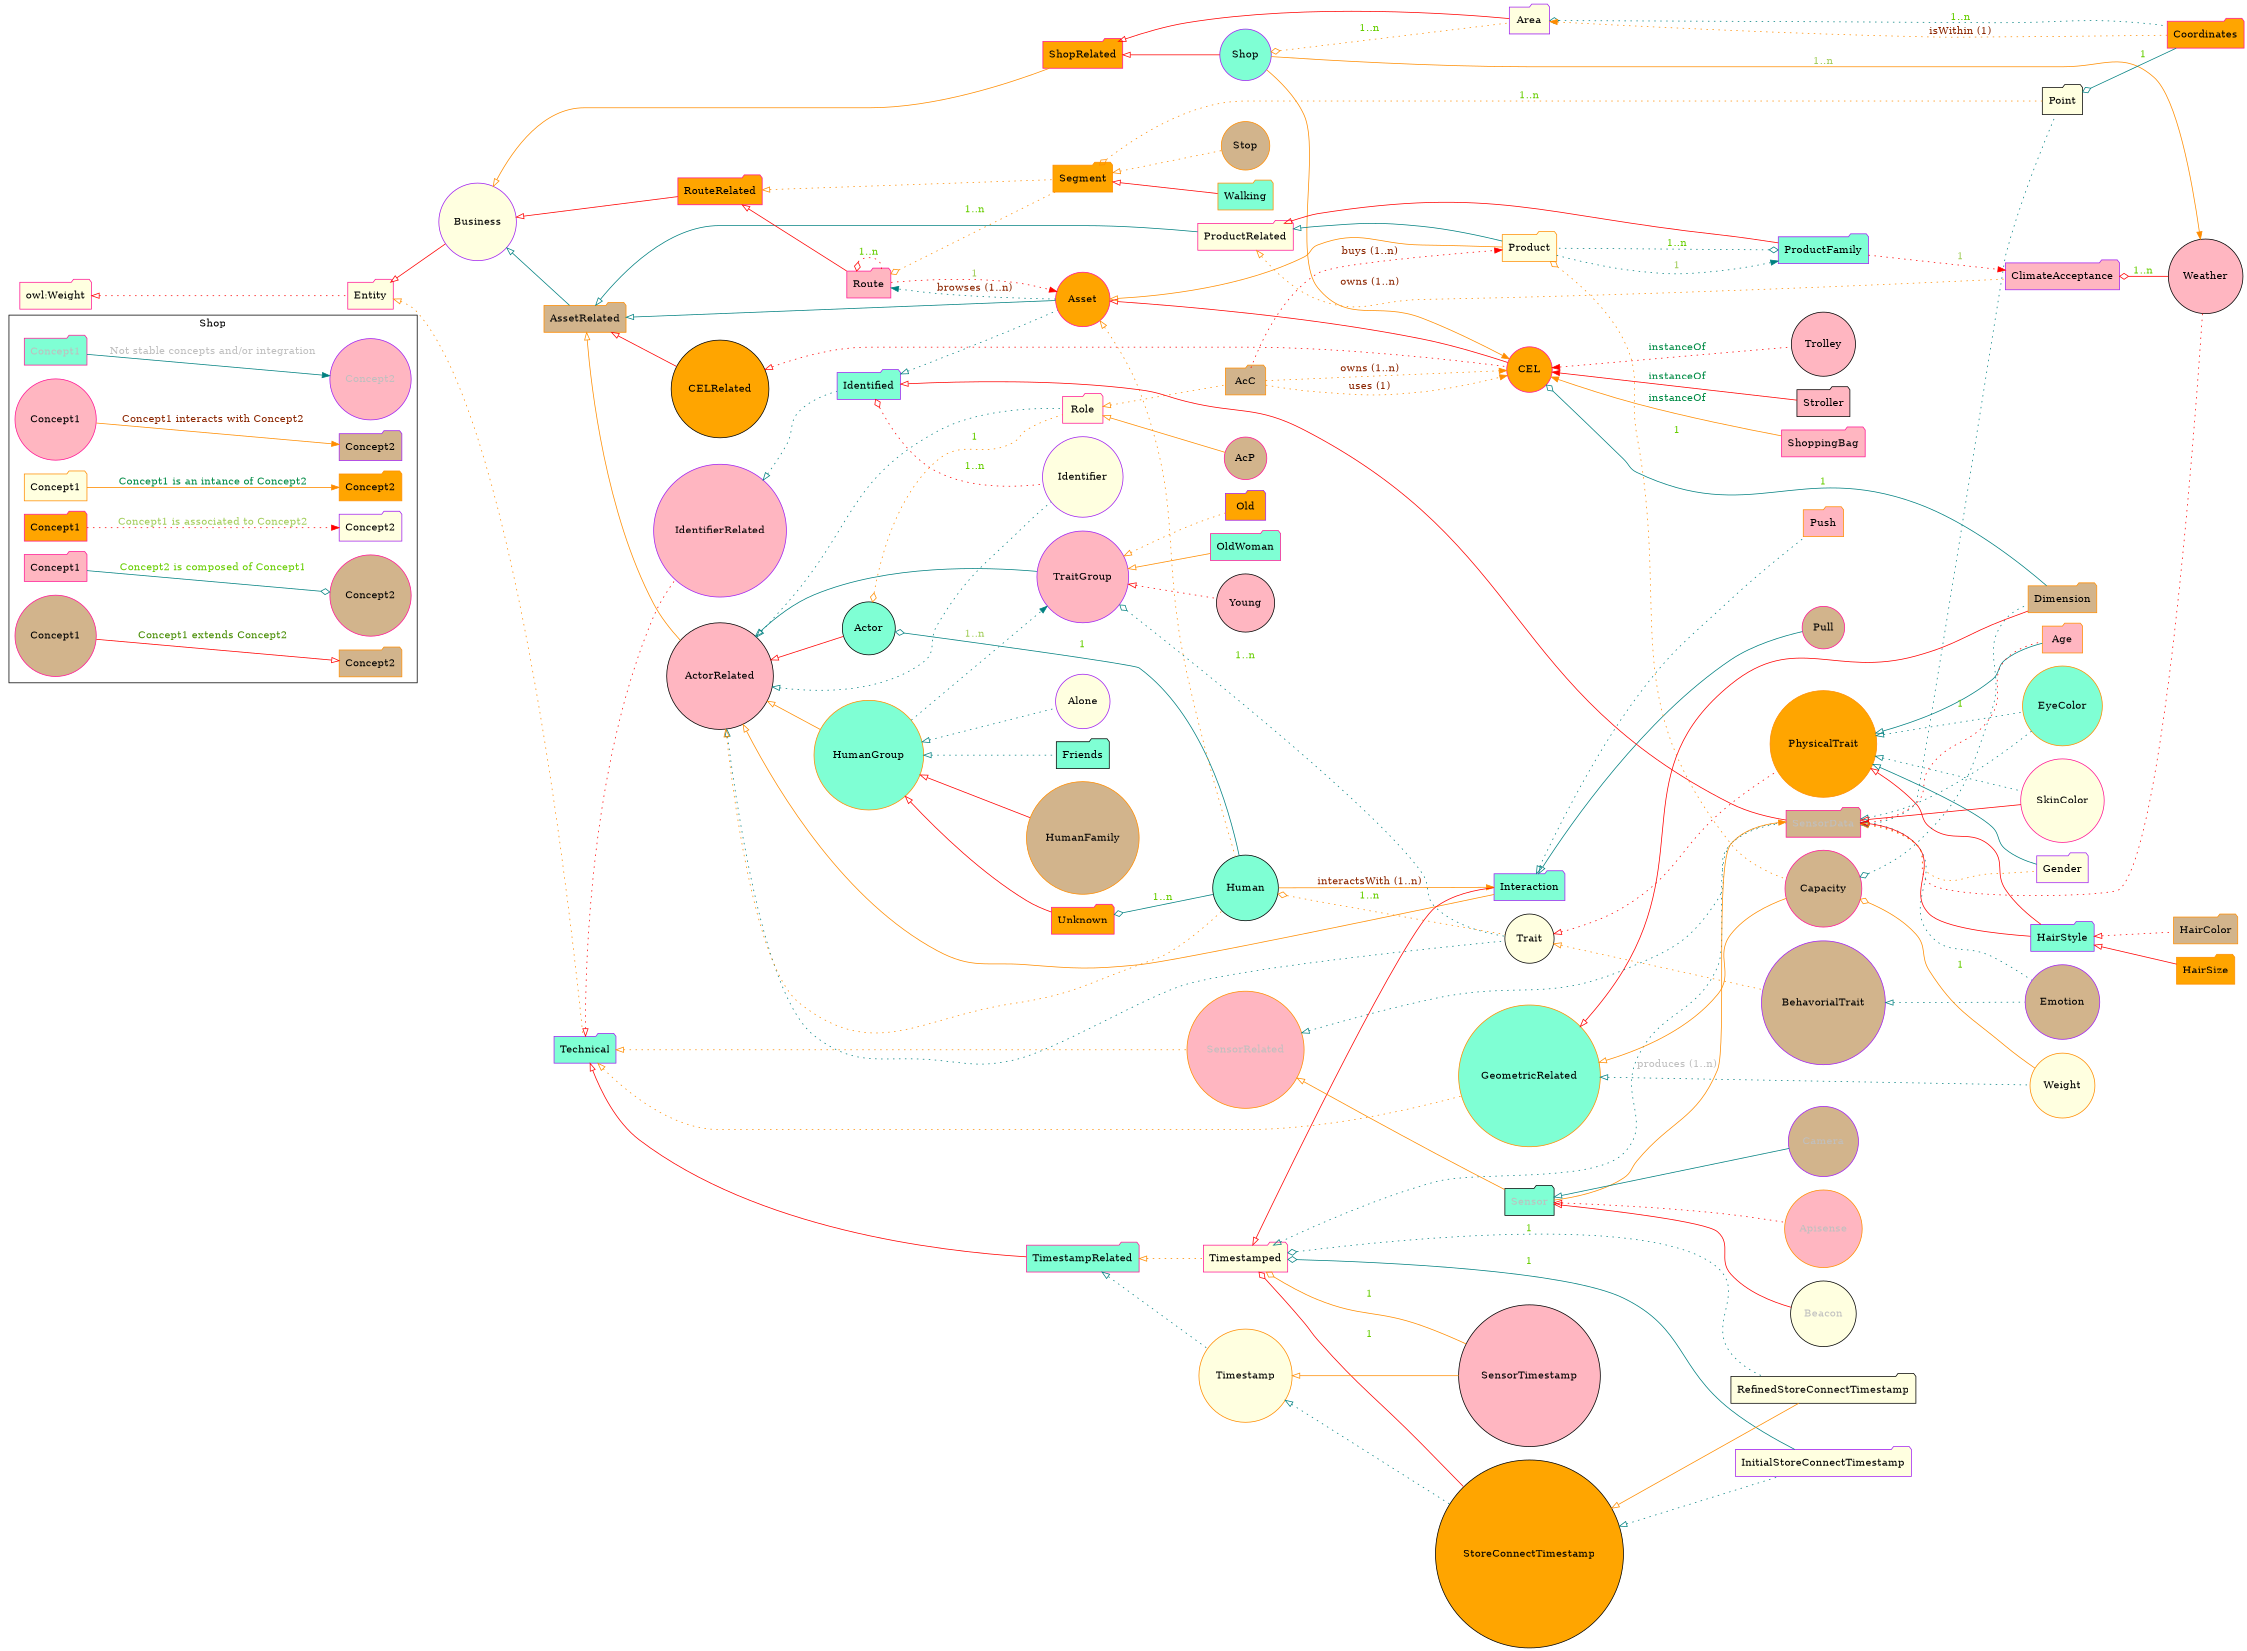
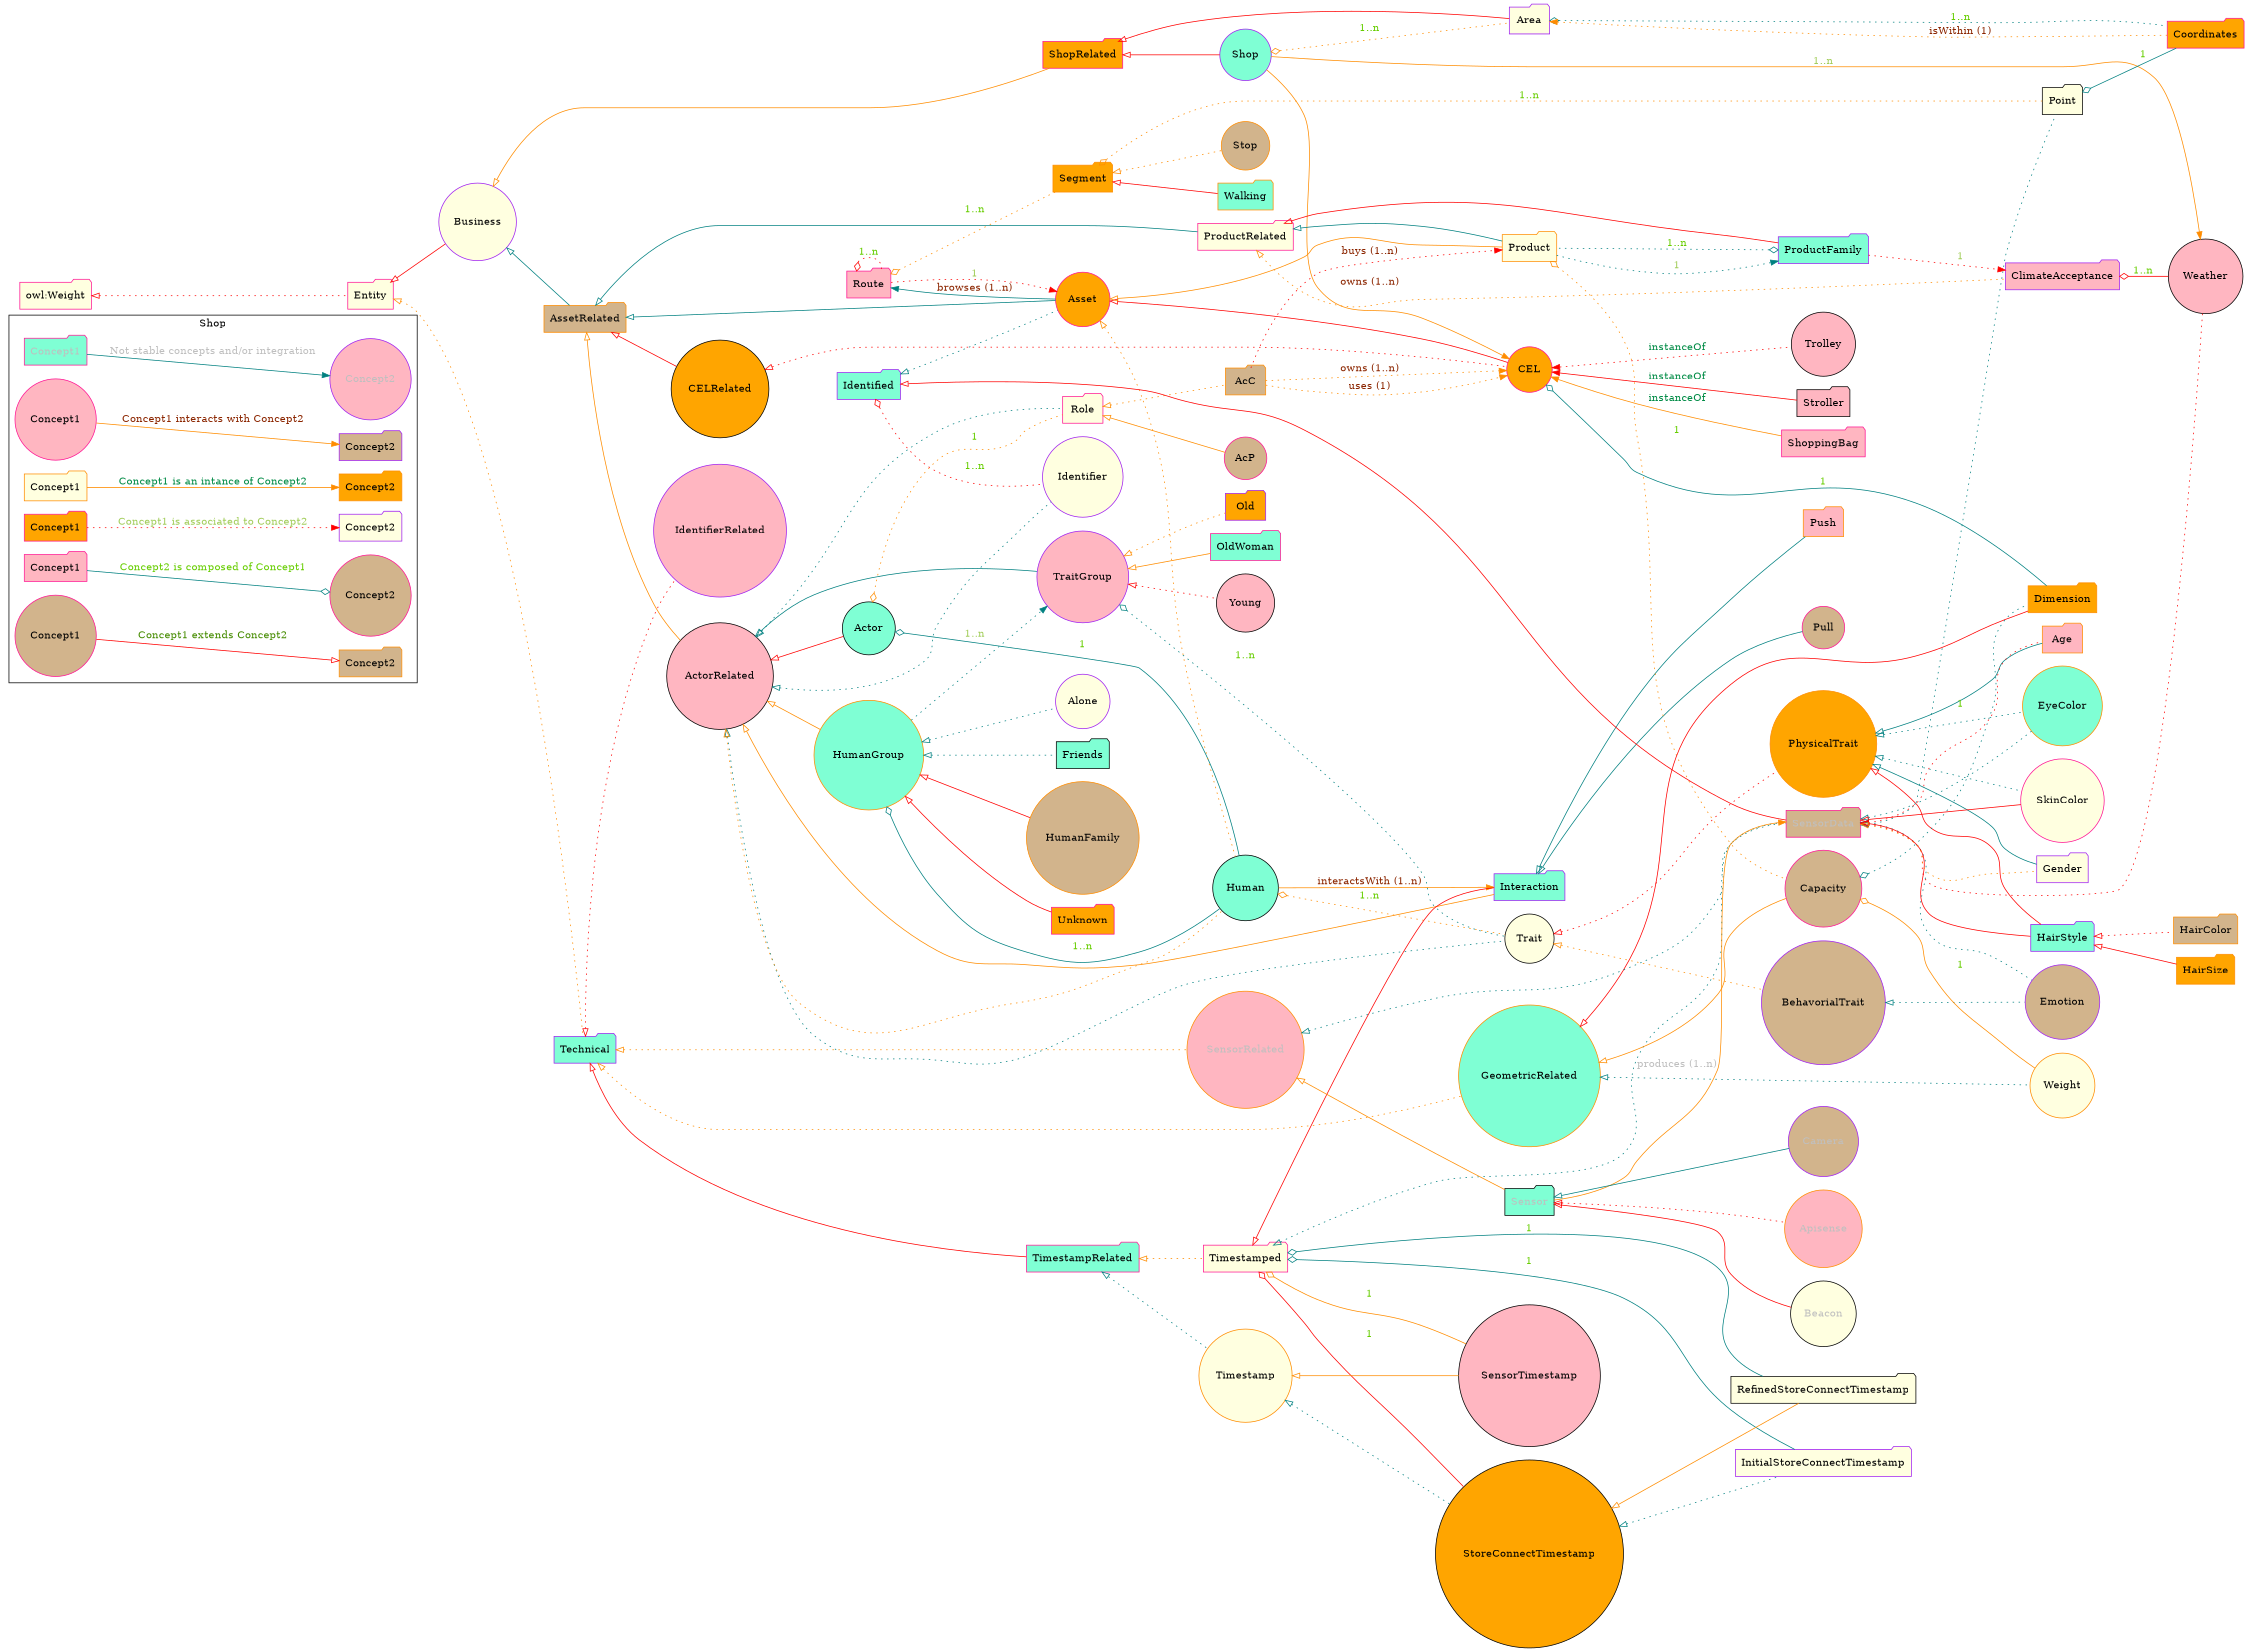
node "RouteRelated": removed
edge "Asset" -> "Route": style dotted -> solid
edge "Identified" -> "IdentifierRelated": removed
node "Dimension": fillcolor tan -> orange
edge "Push" -> "Interaction": style dotted -> solid
edge "Human" -> "Unknown": now "Human" -> "HumanGroup"
edge "RefinedStoreConnectTimestamp" -> "Timestamped": style dotted -> solid
